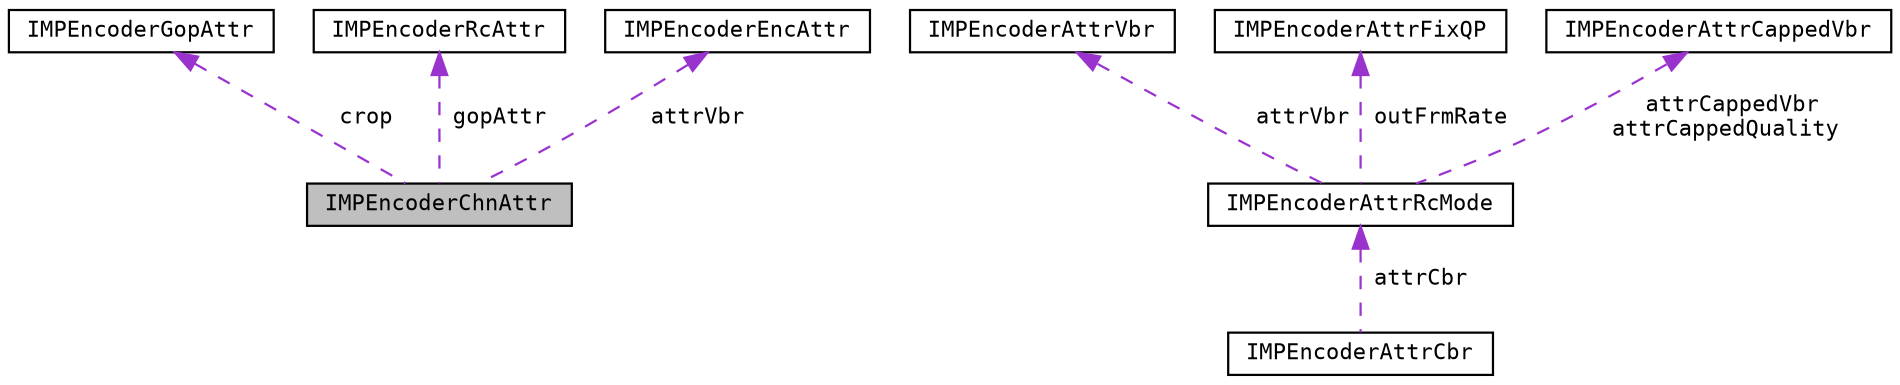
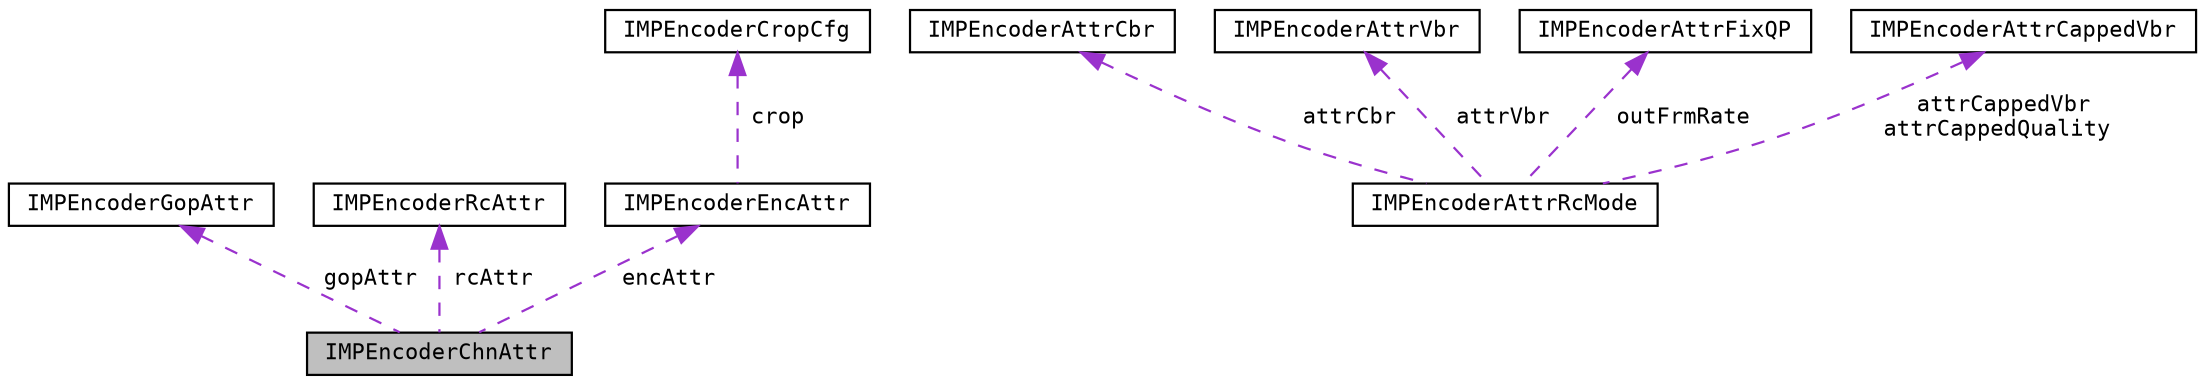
node "IMPEncoderCropCfg": added
edge "IMPEncoderChnAttr" -> "IMPEncoderGopAttr": label " crop" -> " gopAttr"
edge "IMPEncoderChnAttr" -> "IMPEncoderRcAttr": label " gopAttr" -> " rcAttr"
edge "IMPEncoderChnAttr" -> "IMPEncoderEncAttr": label " attrVbr" -> " encAttr"
edge "IMPEncoderAttrCbr" -> "IMPEncoderAttrRcMode": reversed
